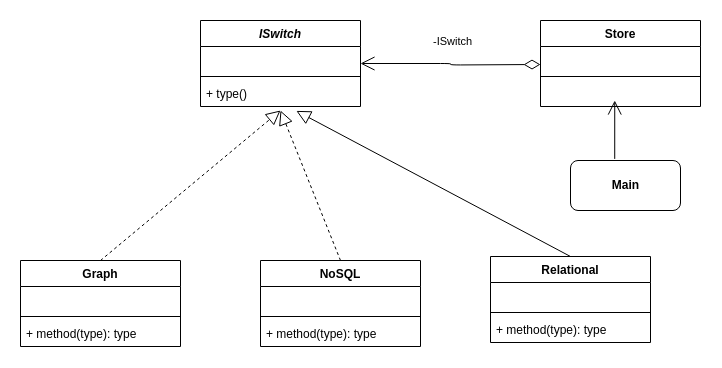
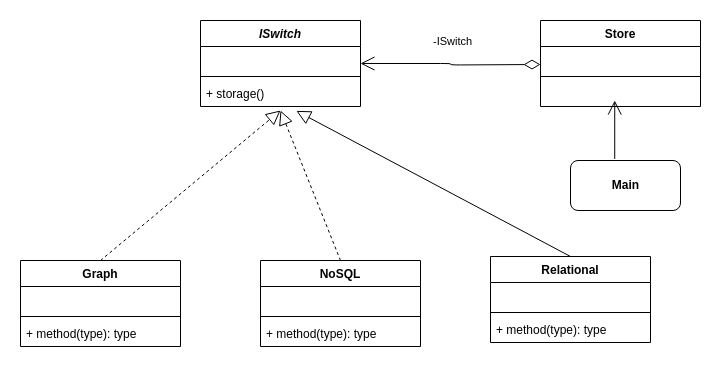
node "+ type()": label "+ type()" -> "+ storage()"
